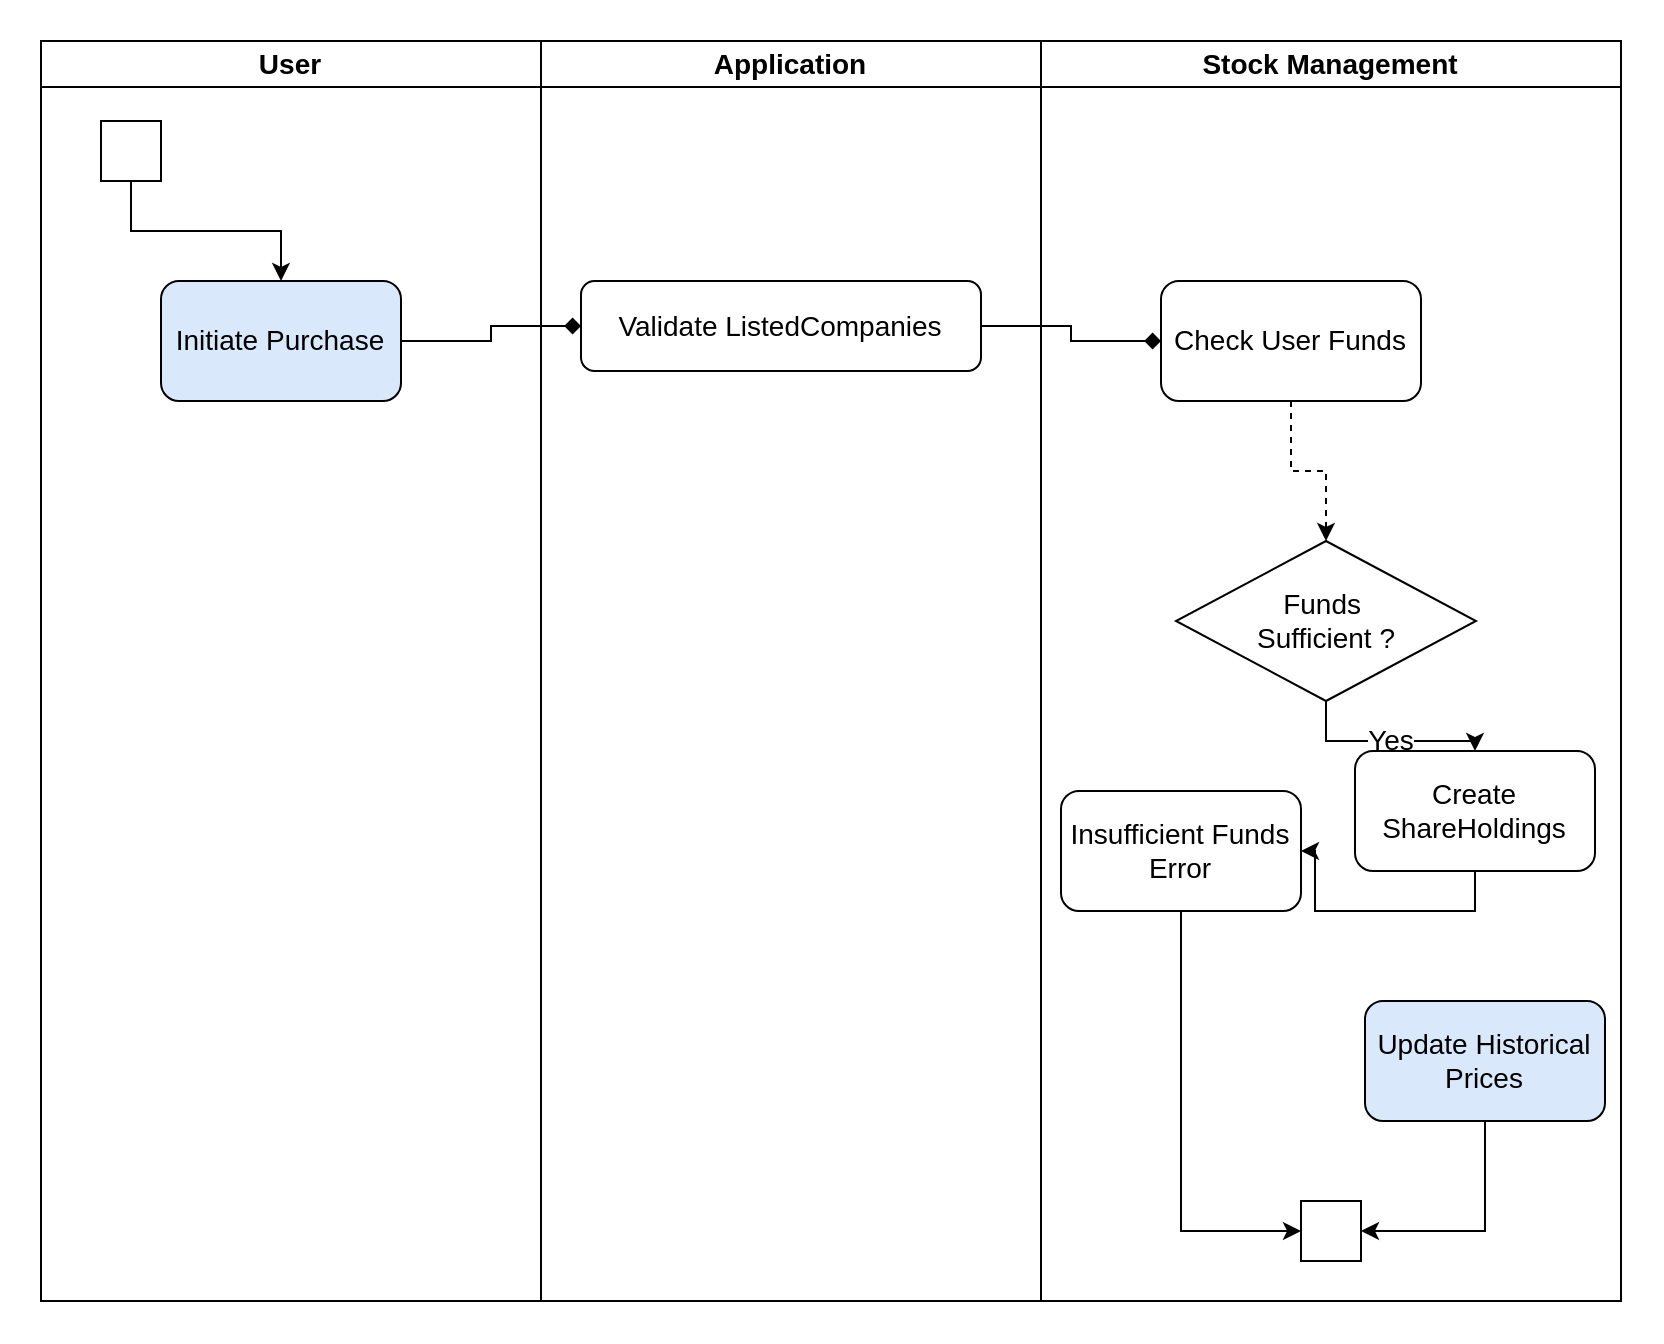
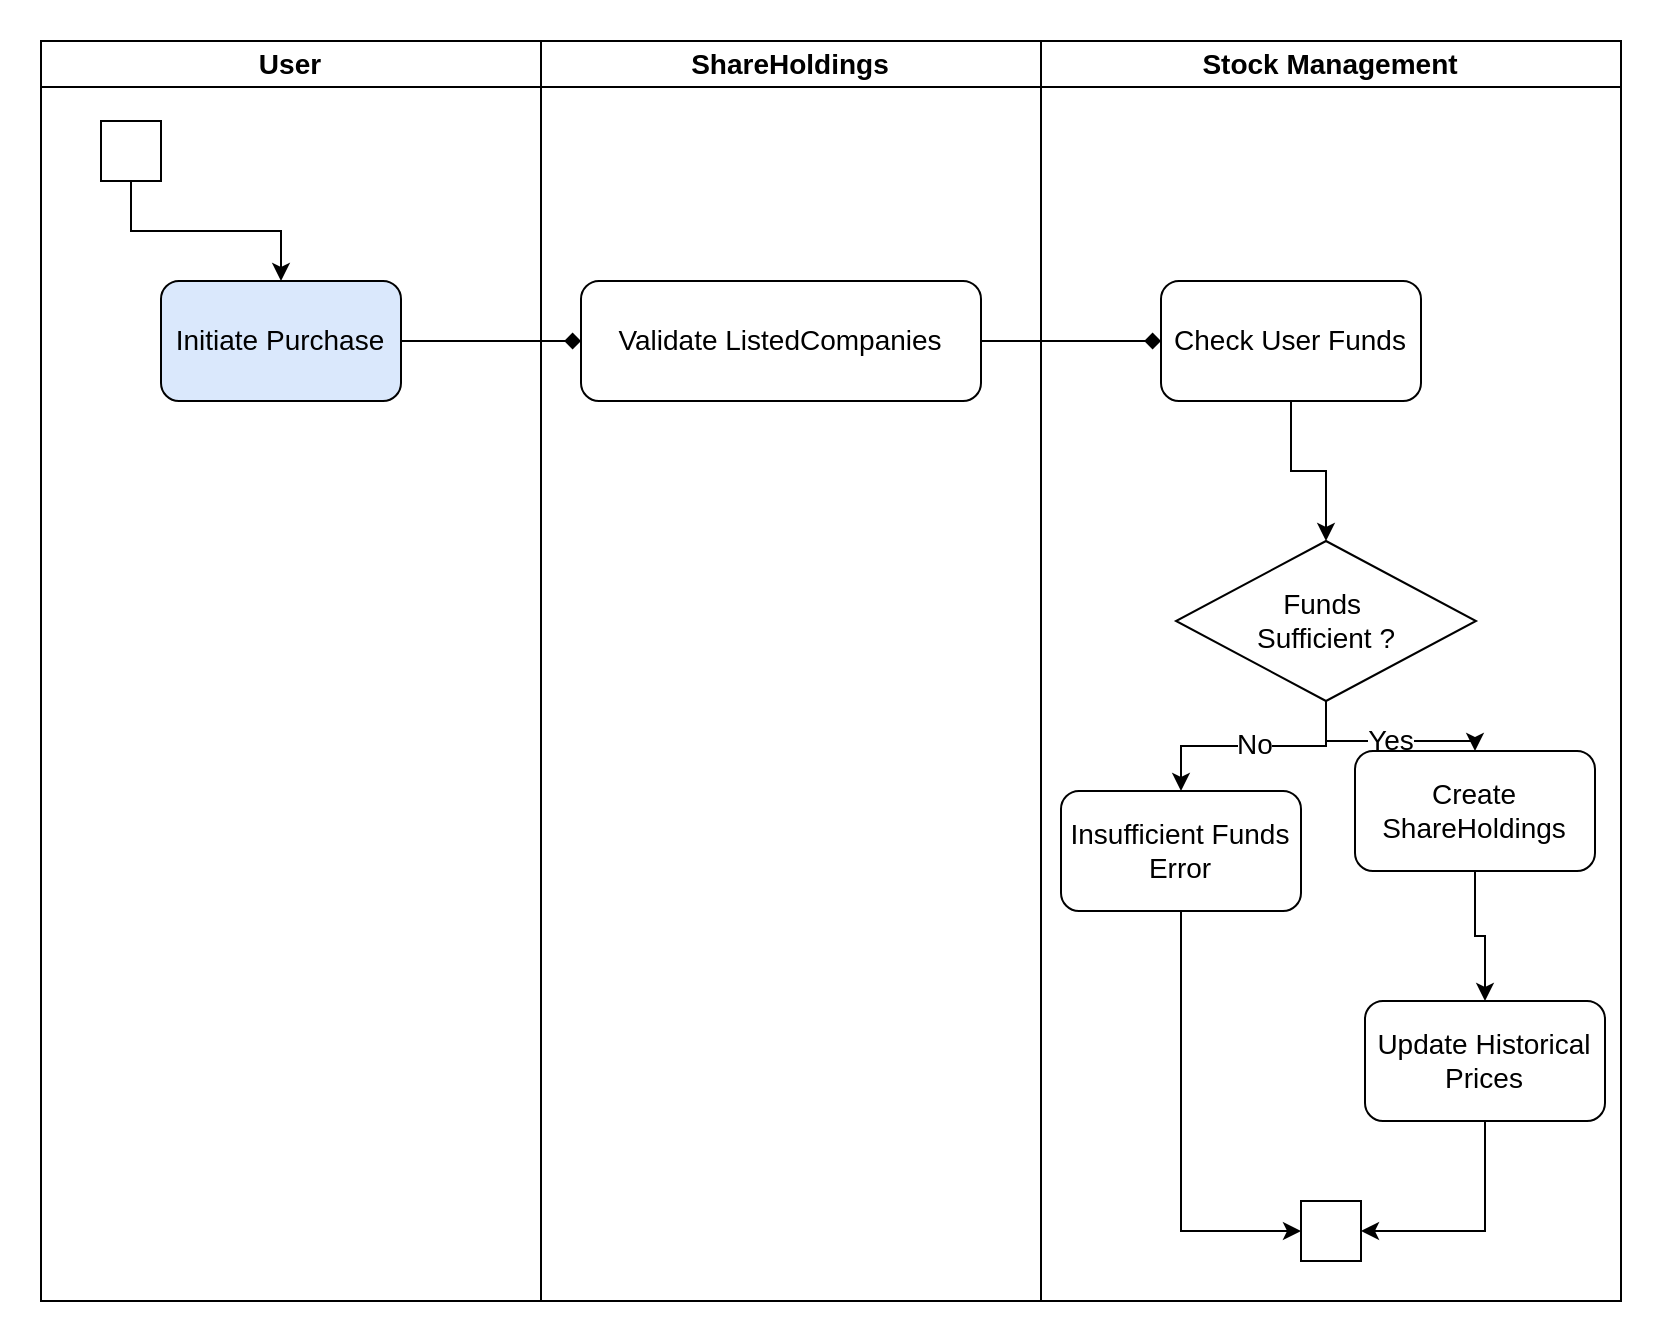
node "Application": label "Application" -> "ShareHoldings"
node "Validate ListedCompanies": size 400x90 -> 400x120
edge "Check User Funds" -> "Funds Sufficient ?": style dashed -> solid
edge "Funds Sufficient ?" -> "Insufficient Funds Error": added, label "No"
edge "Create ShareHoldings" -> "Insufficient Funds Error": now "Create ShareHoldings" -> "Update Historical Prices"
node "Update Historical Prices": fillcolor #dae8fc -> #ffffff
